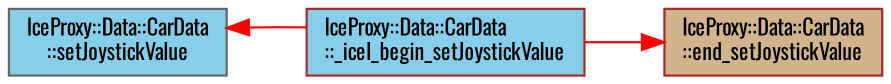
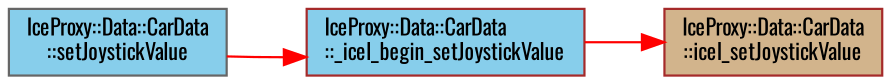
edge "IceProxy::Data::CarData ::_iceI_begin_setJoystickValue" -> "IceProxy::Data::CarData ::setJoystickValue": reversed
node "IceProxy::Data::CarData ::end_setJoystickValue": label "IceProxy::Data::CarData ::end_setJoystickValue" -> "IceProxy::Data::CarData ::iceI_setJoystickValue"
